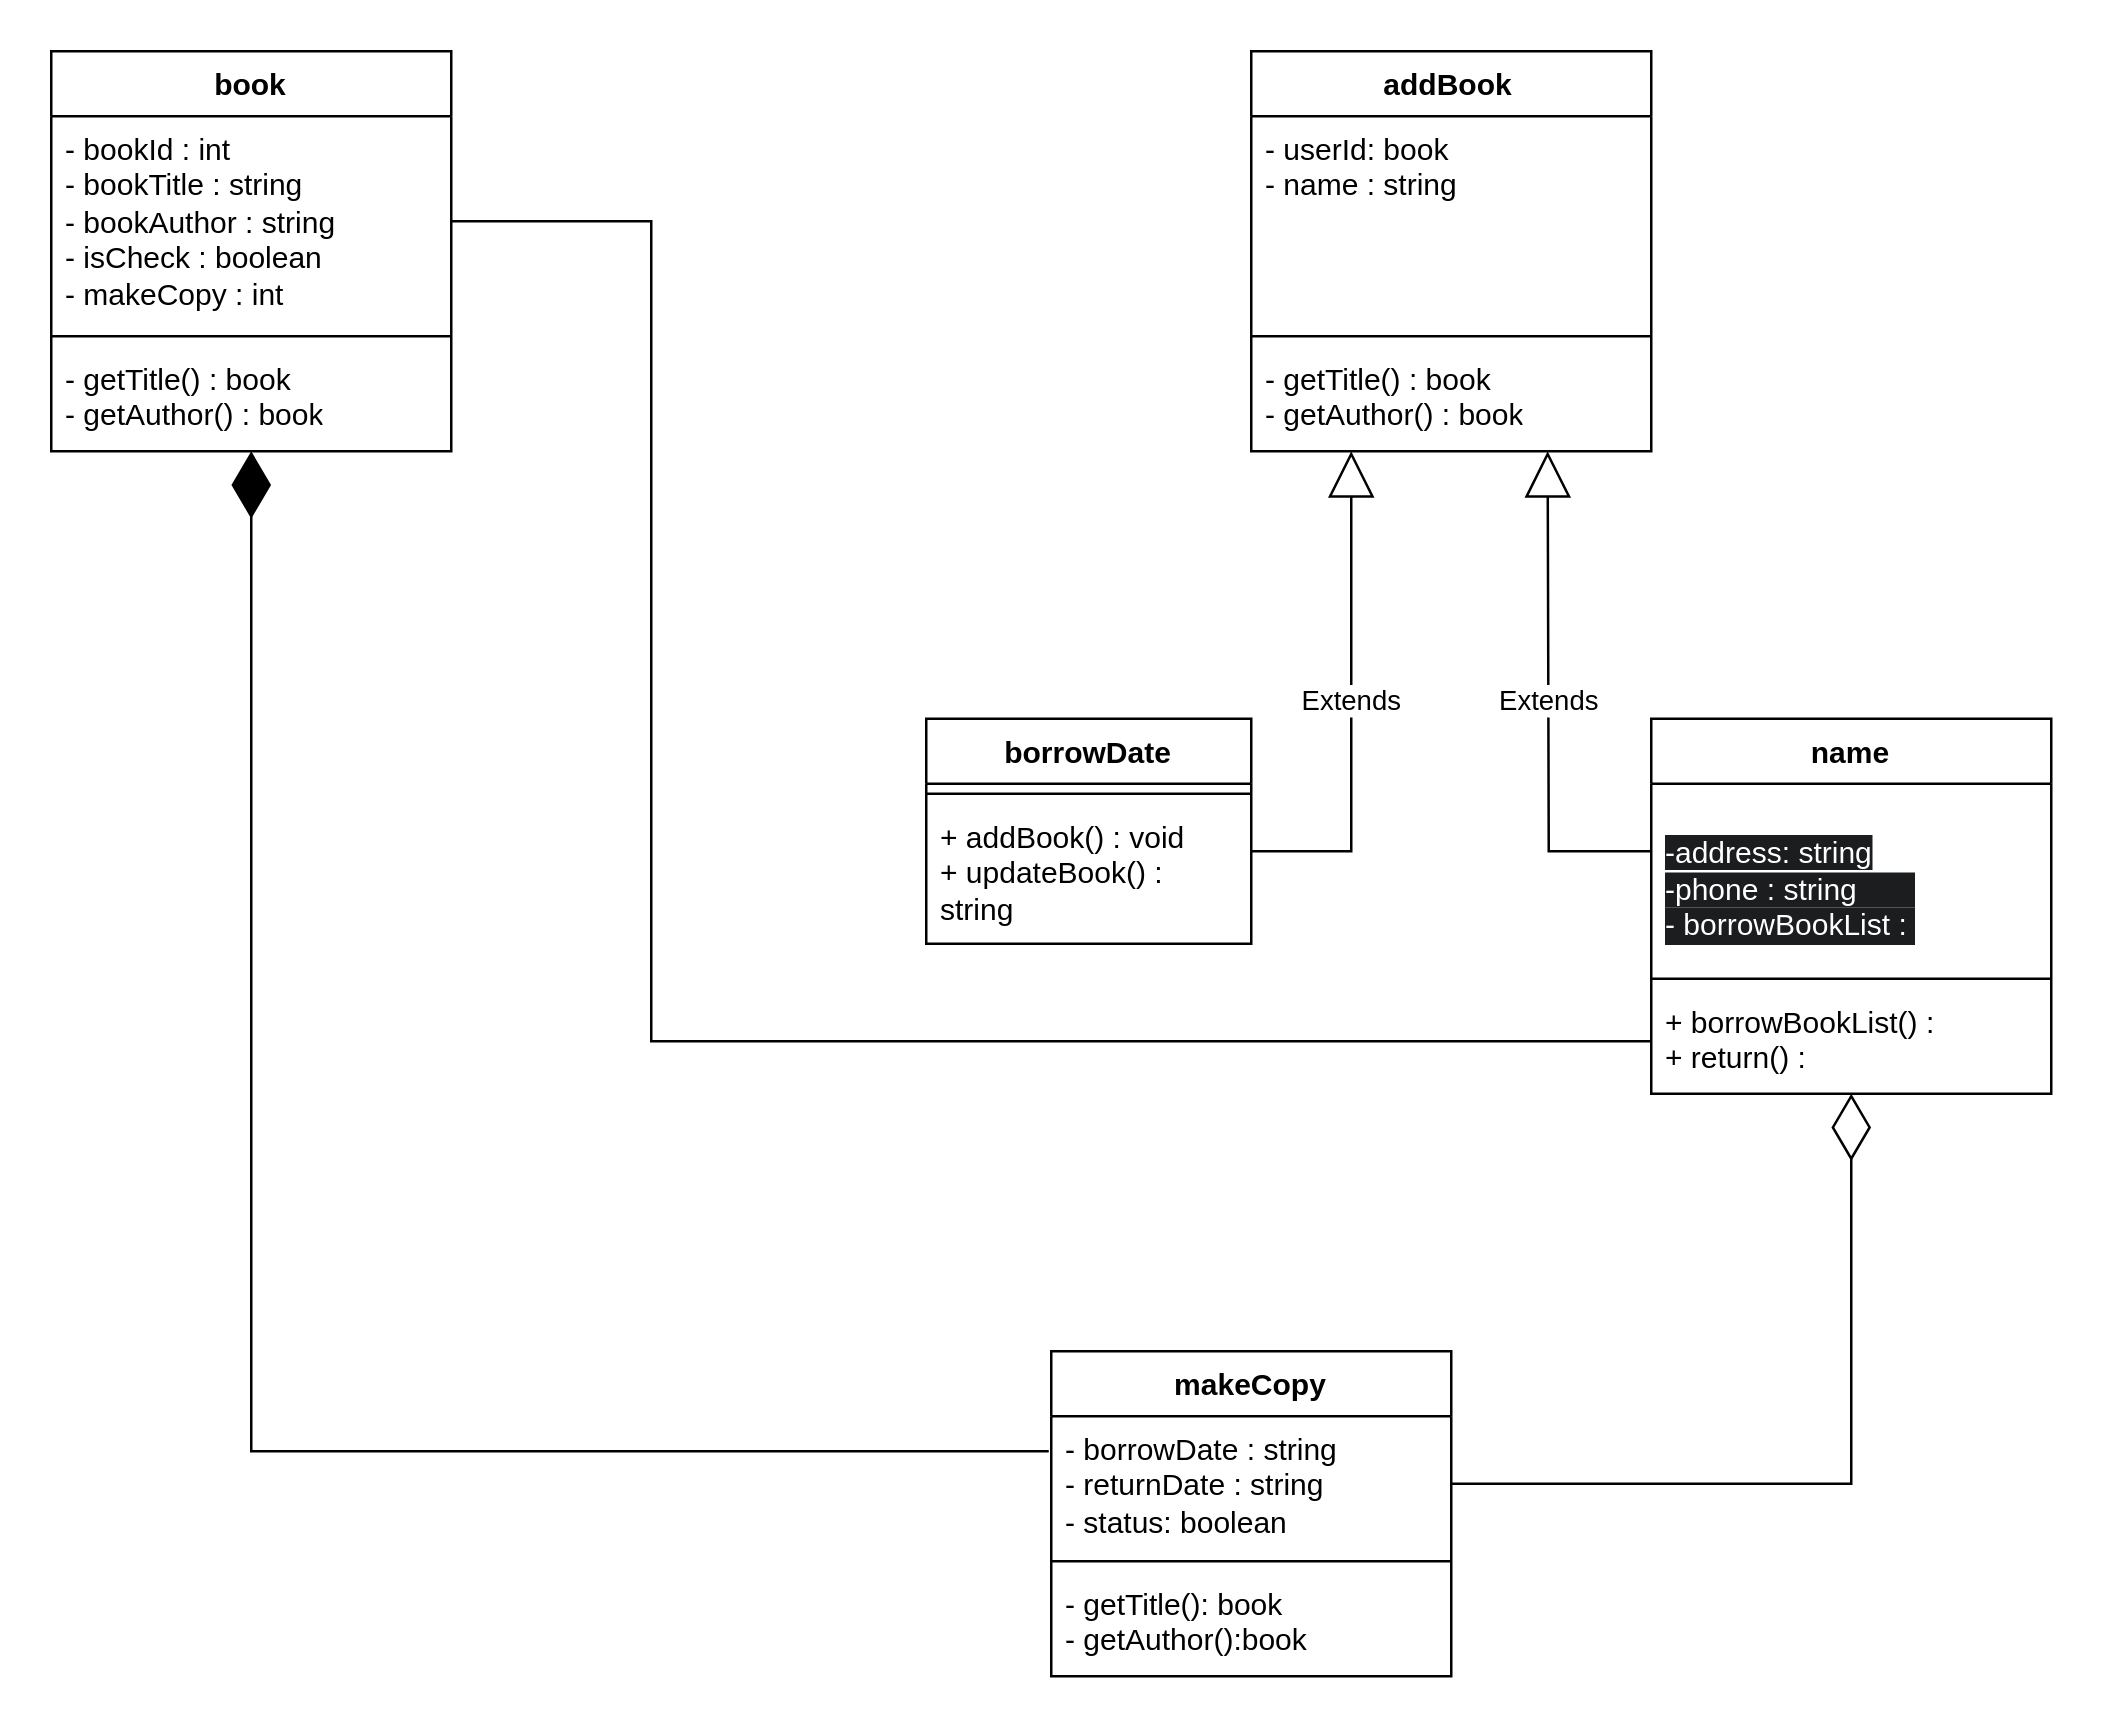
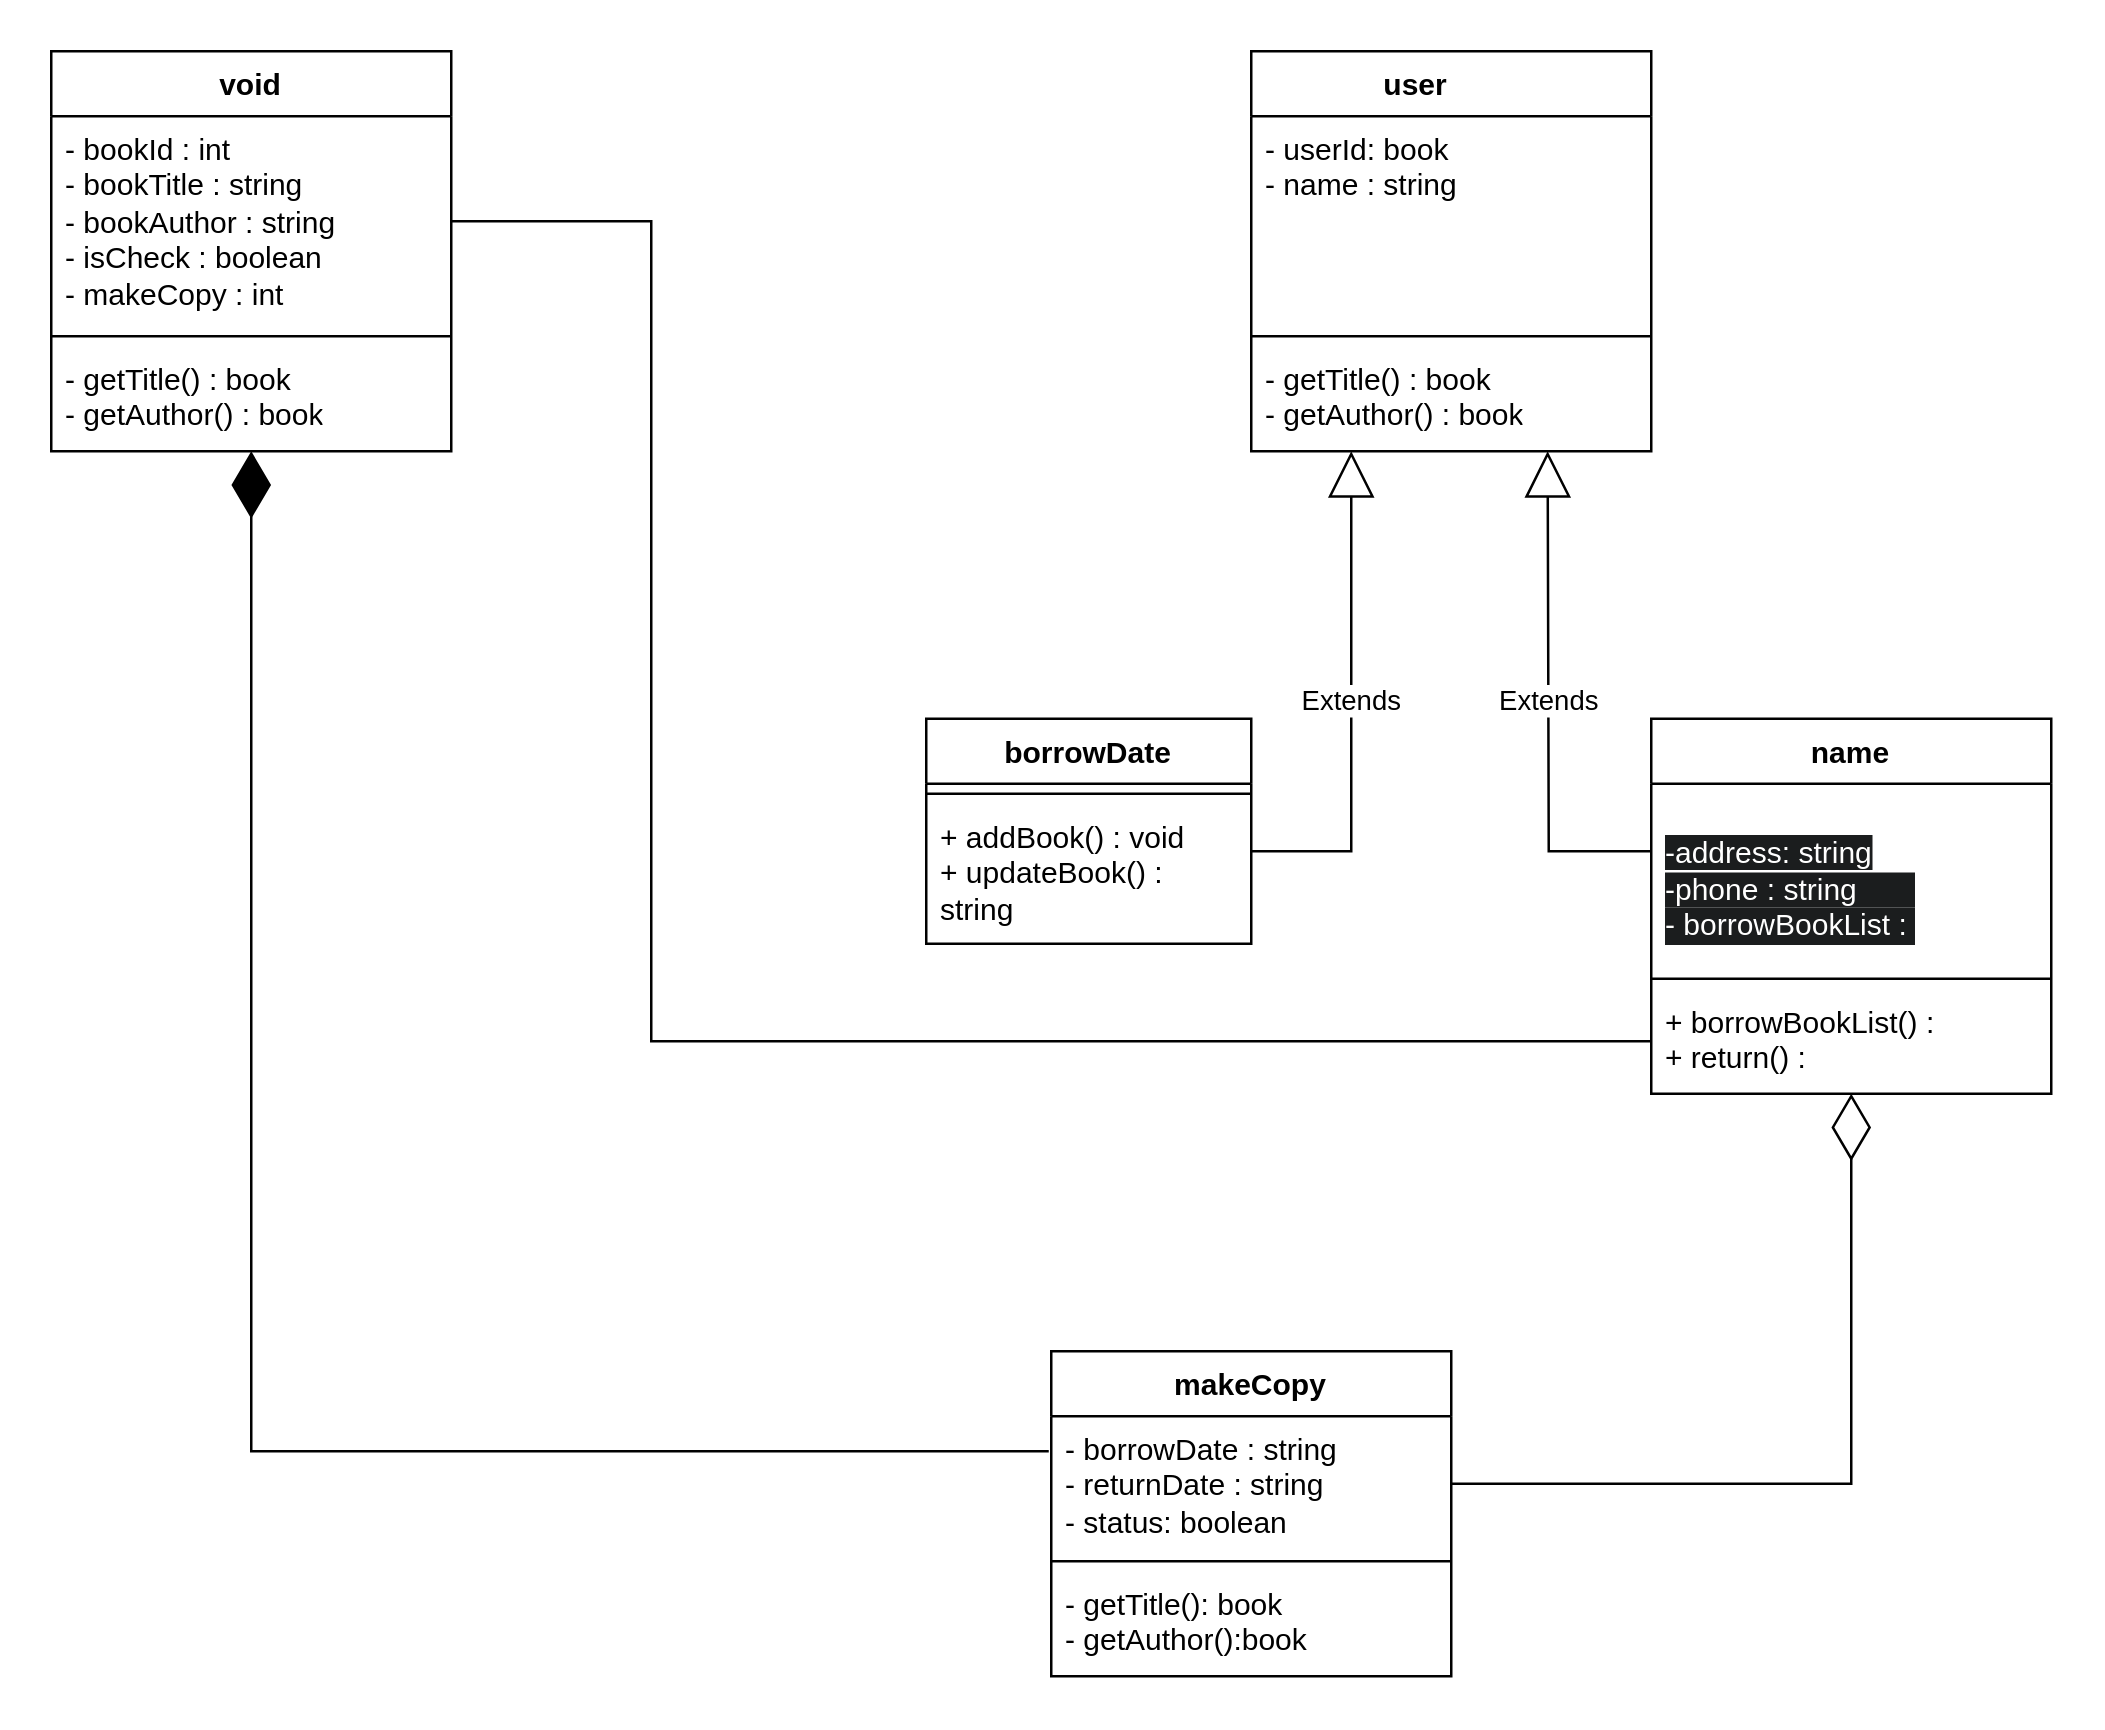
node "book": label "book" -> "void"
node "addBook": label "addBook" -> "user"
